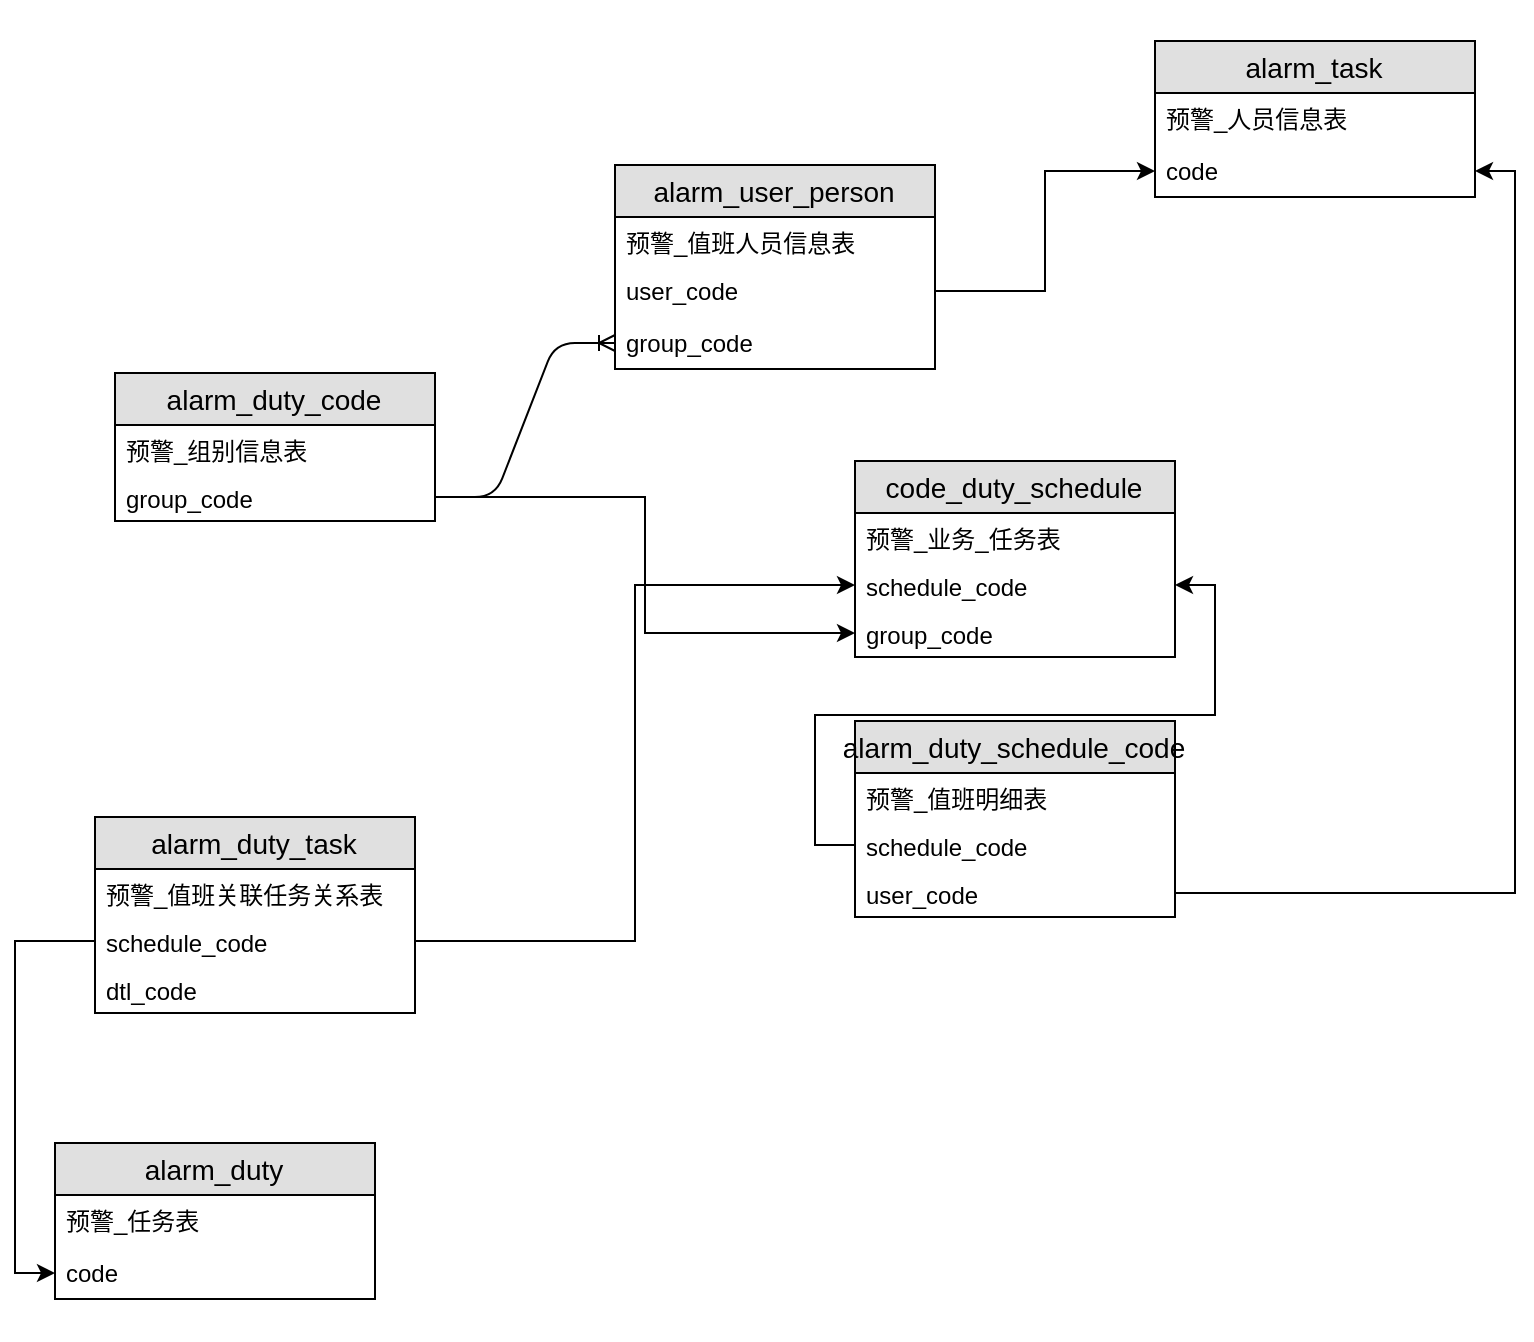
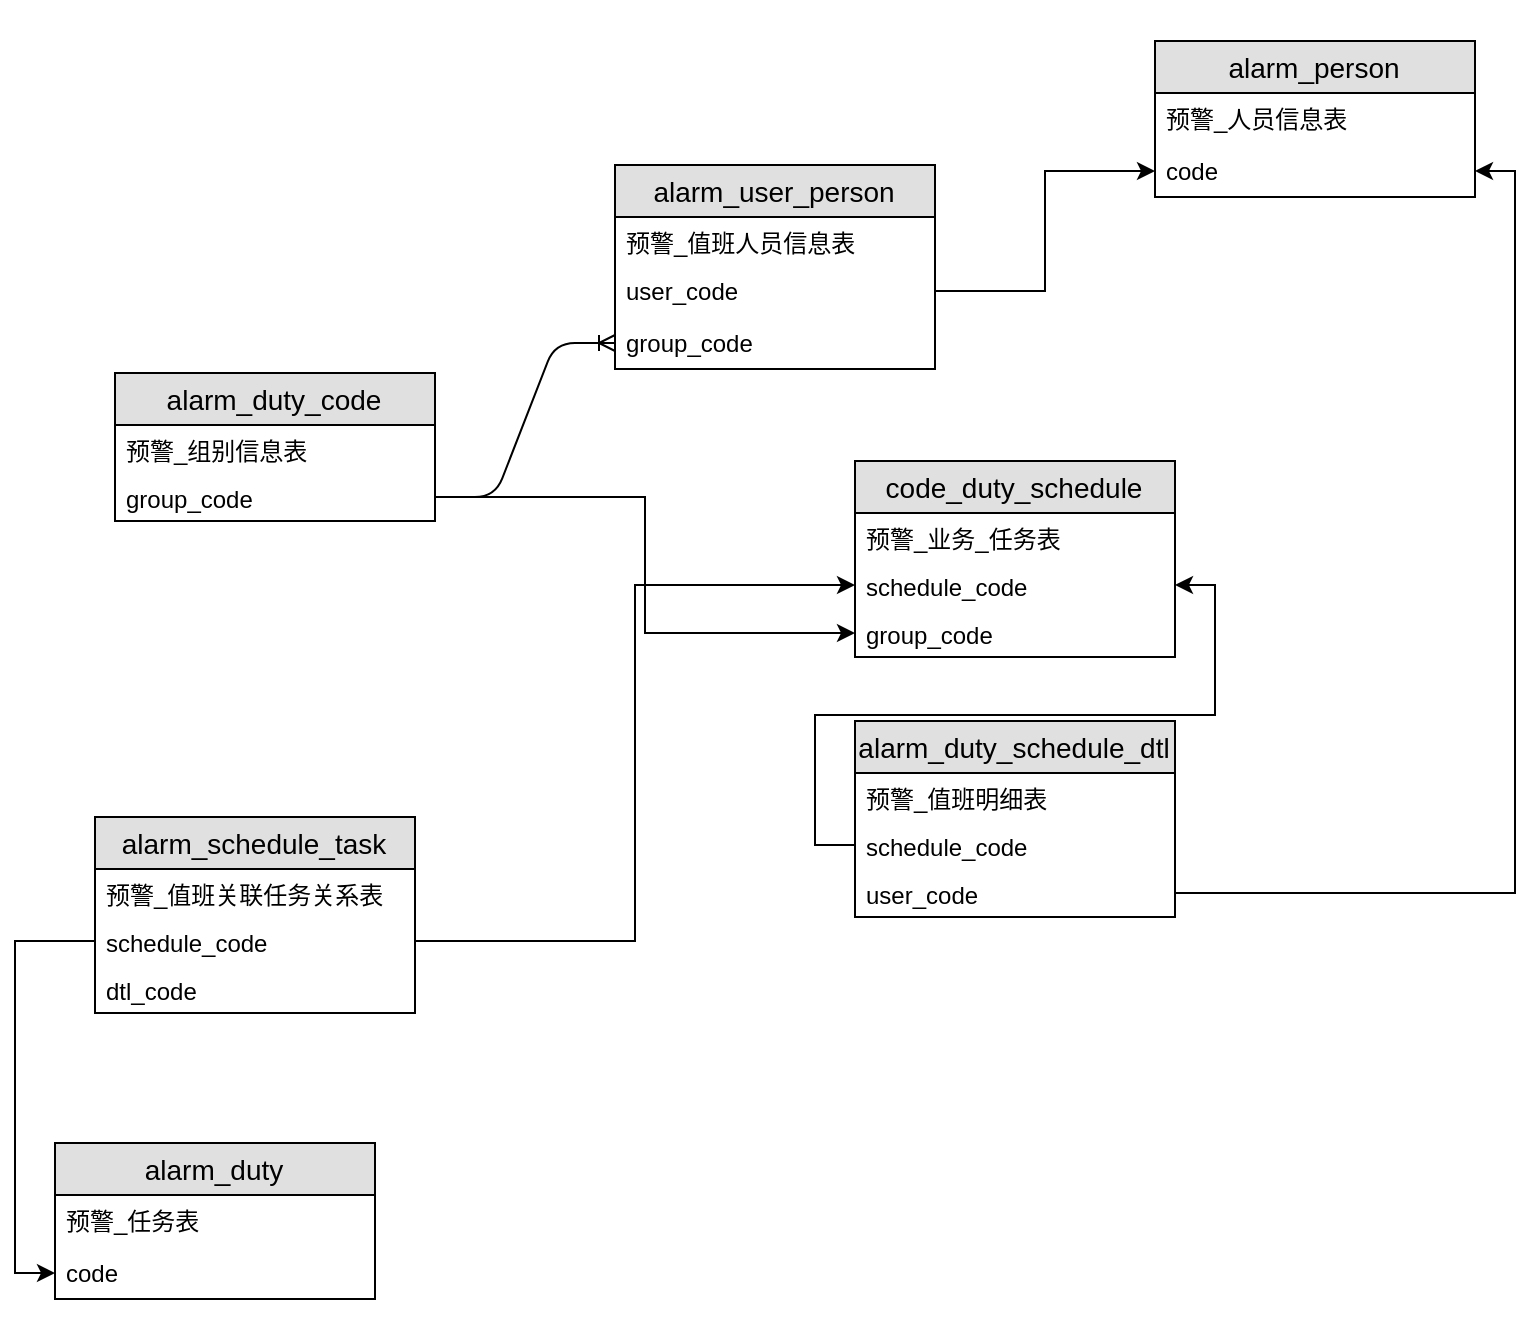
node "alarm_task": label "alarm_task" -> "alarm_person"
node "alarm_duty_schedule_code": label "alarm_duty_schedule_code" -> "alarm_duty_schedule_dtl"
node "alarm_duty_task": label "alarm_duty_task" -> "alarm_schedule_task"
